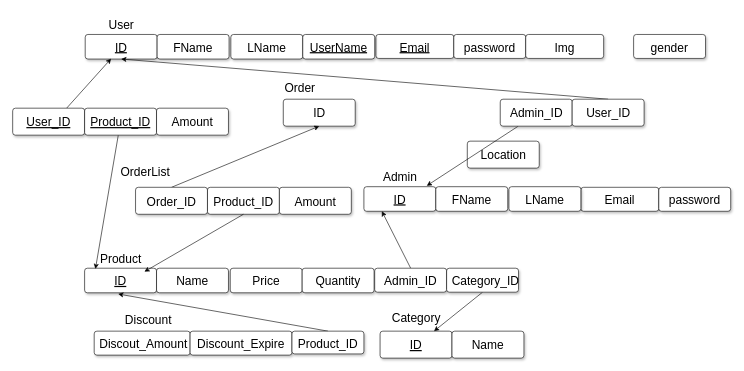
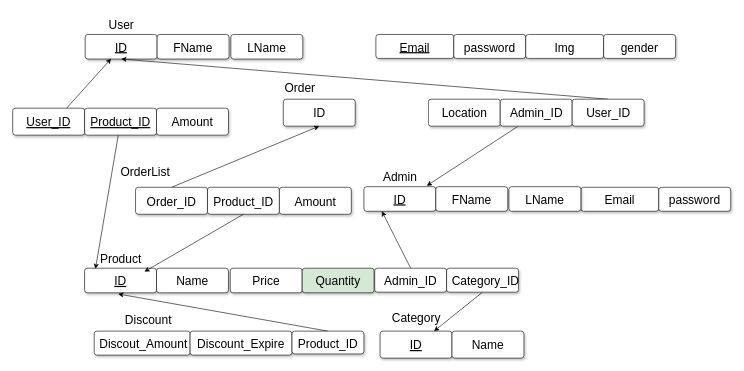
node "UserName": removed
node "gender": moved (670, 47) -> (640, 47)
node "Location": moved (503, 155) -> (464, 113)
node "Quantity": fillcolor #ffffff -> #d5e8d4
